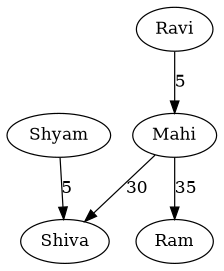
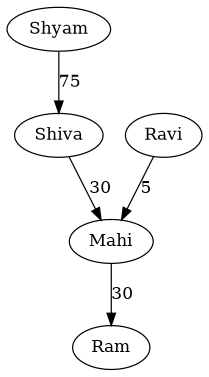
edge "Mahi" -> "Shiva": reversed
edge "Shyam" -> "Shiva": label "5" -> "75"
edge "Mahi" -> "Ram": label "35" -> "30"
